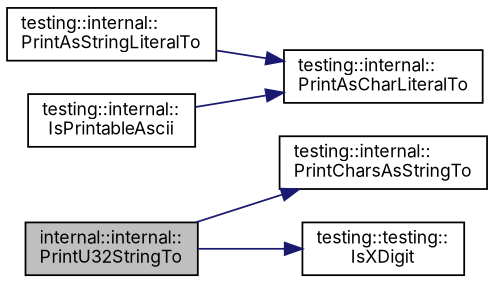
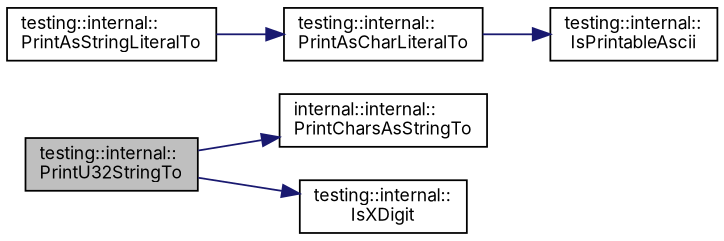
edge "testing::internal:: IsPrintableAscii" -> "testing::internal:: PrintAsCharLiteralTo": reversed
node "testing::internal:: PrintCharsAsStringTo": label "testing::internal:: PrintCharsAsStringTo" -> "internal::internal:: PrintCharsAsStringTo"
node "internal::internal:: PrintU32StringTo": label "internal::internal:: PrintU32StringTo" -> "testing::internal:: PrintU32StringTo"
node "testing::testing:: IsXDigit": label "testing::testing:: IsXDigit" -> "testing::internal:: IsXDigit"
